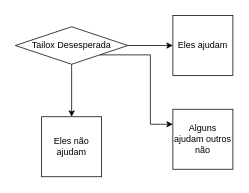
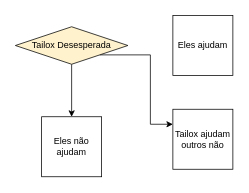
node "Tailox Desesperada": fillcolor #ffffff -> #fff2cc
edge "Tailox Desesperada" -> "Eles ajudam": removed
node "Alguns ajudam outros não": label "Alguns ajudam outros não" -> "Tailox ajudam outros não"
